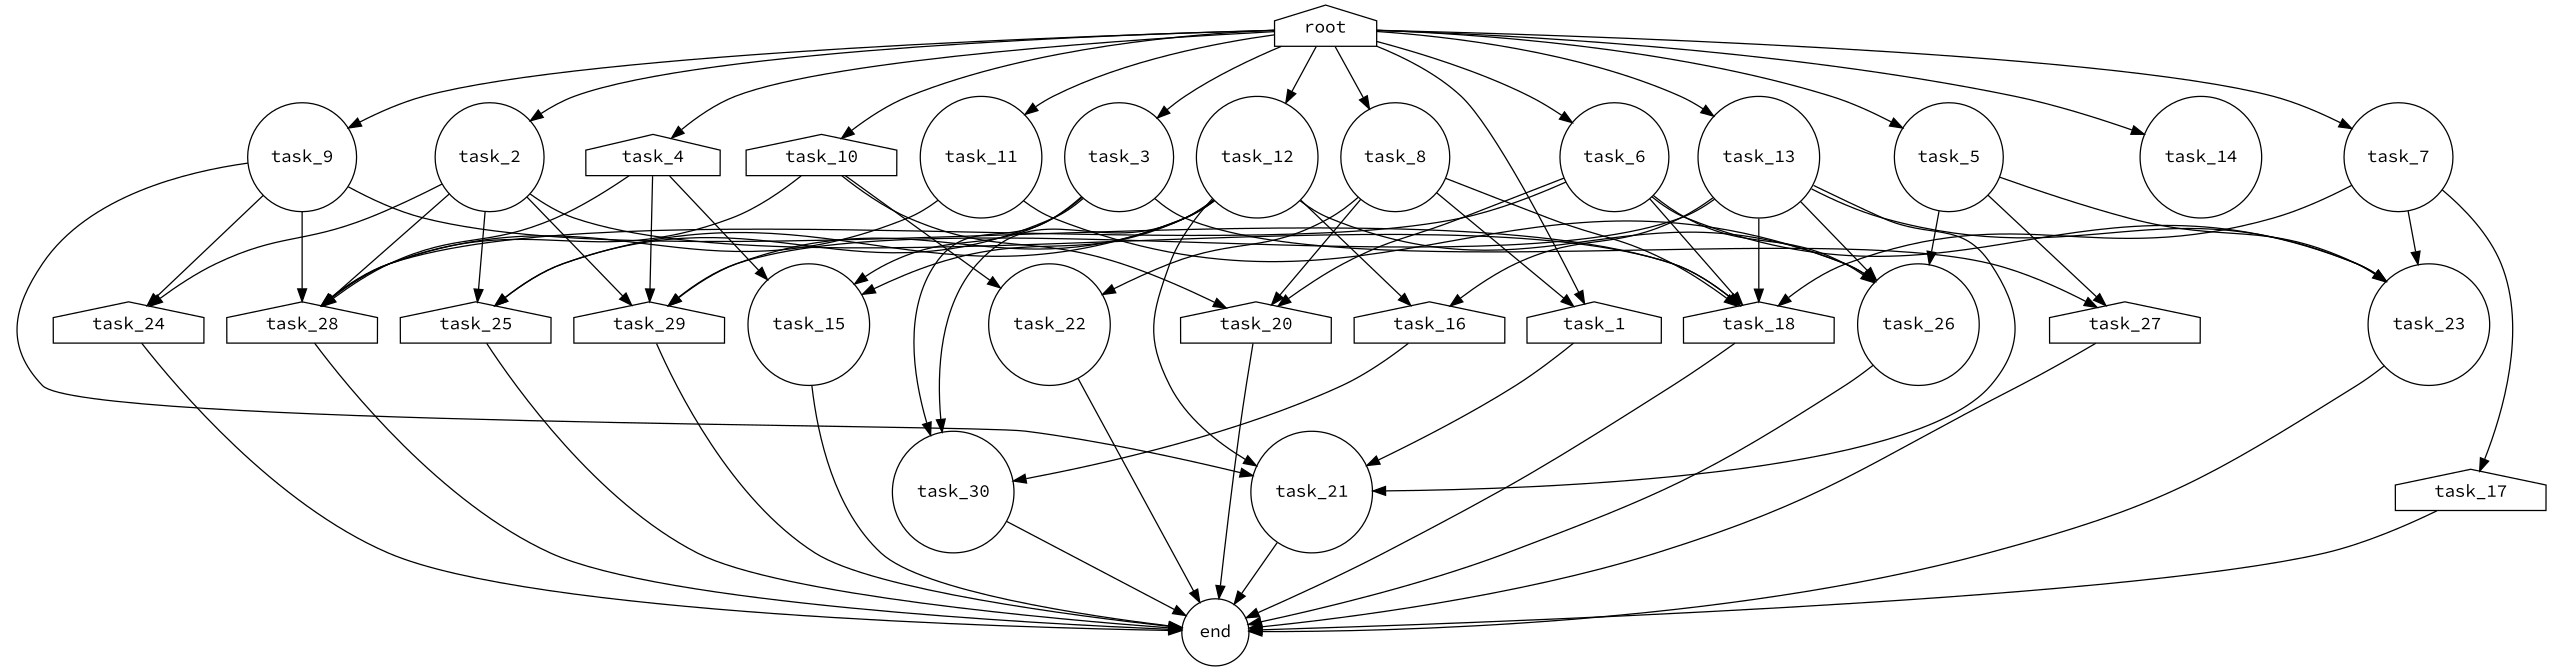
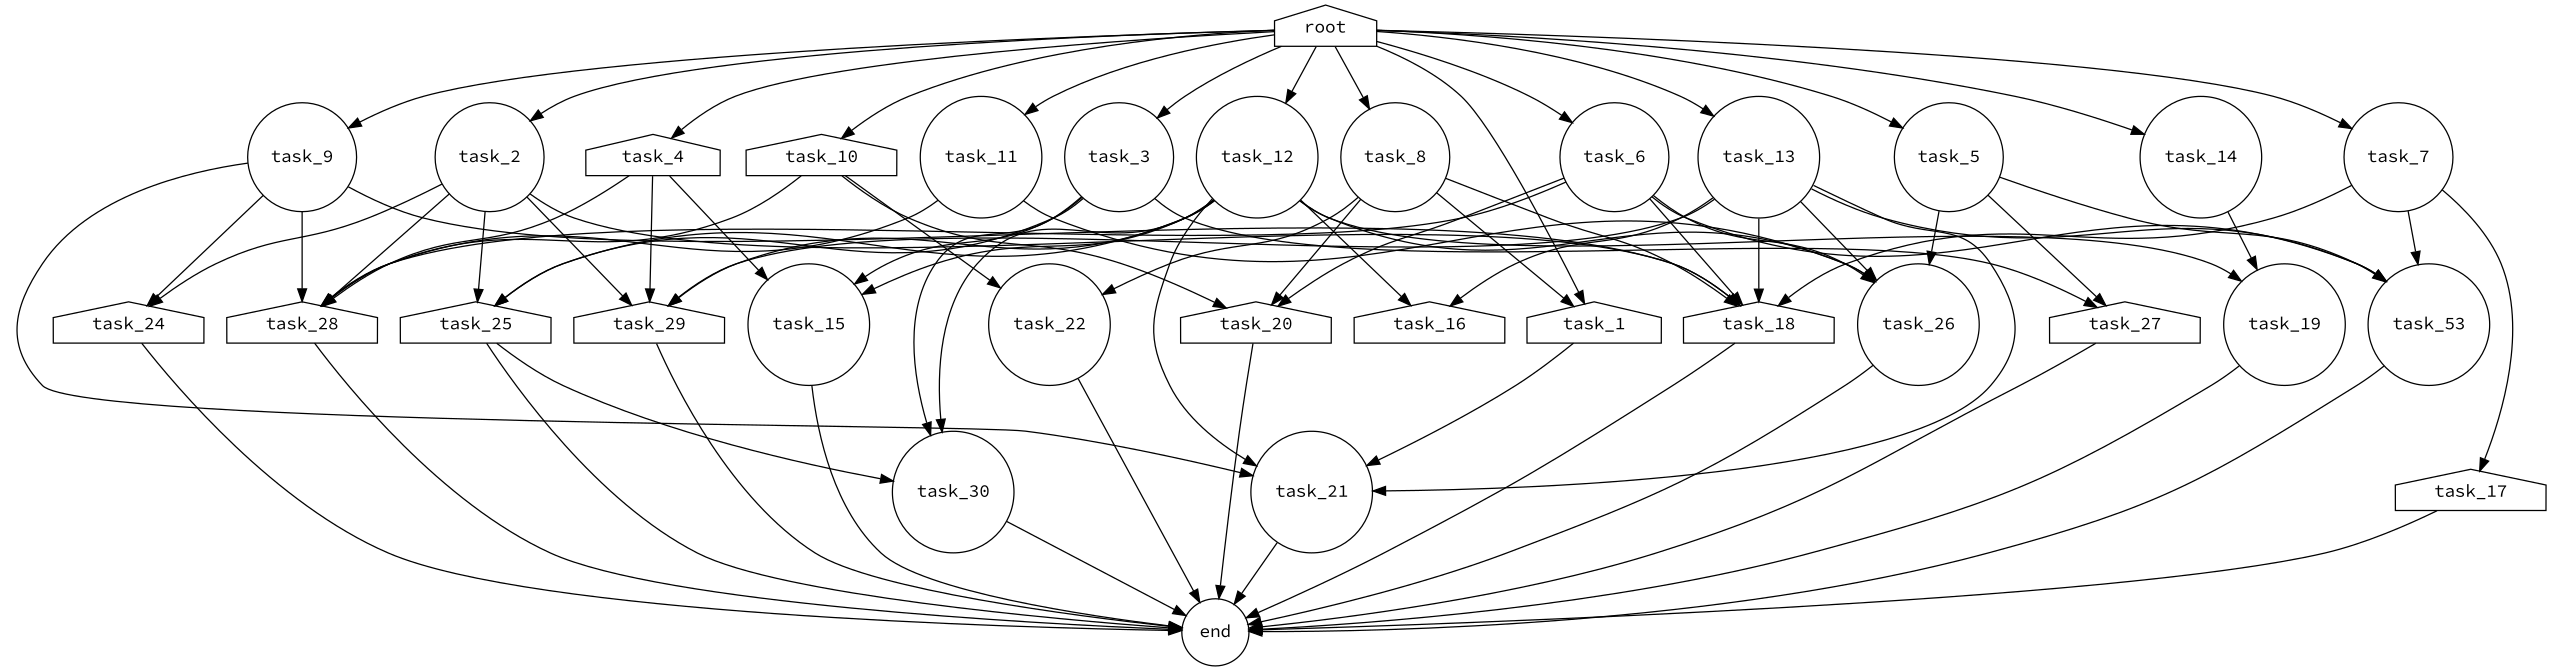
node "task_19": added
node "task_23": label "task_23" -> "task_53"
edge "task_16" -> "task_30": now "task_25" -> "task_30"
